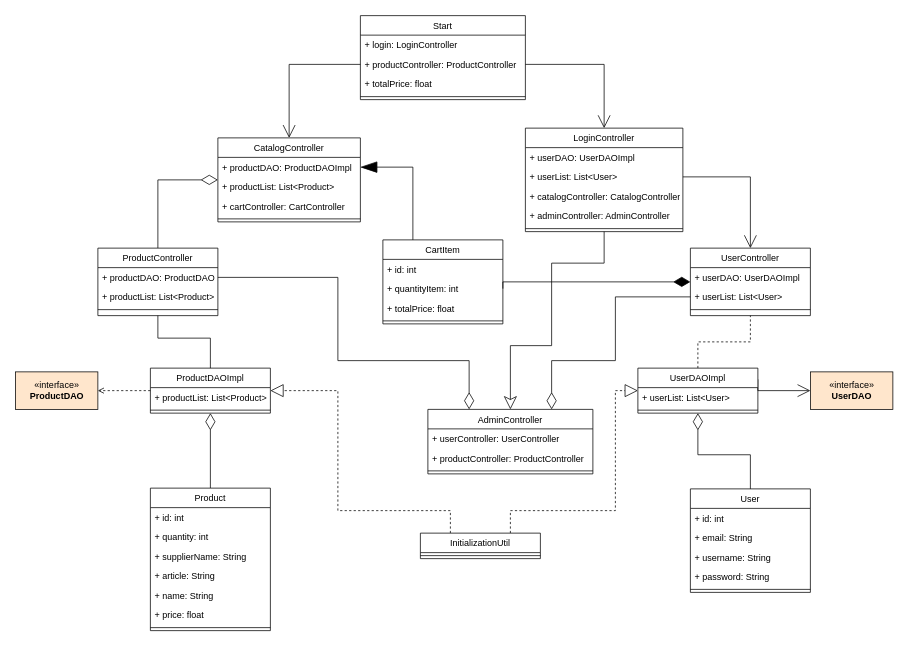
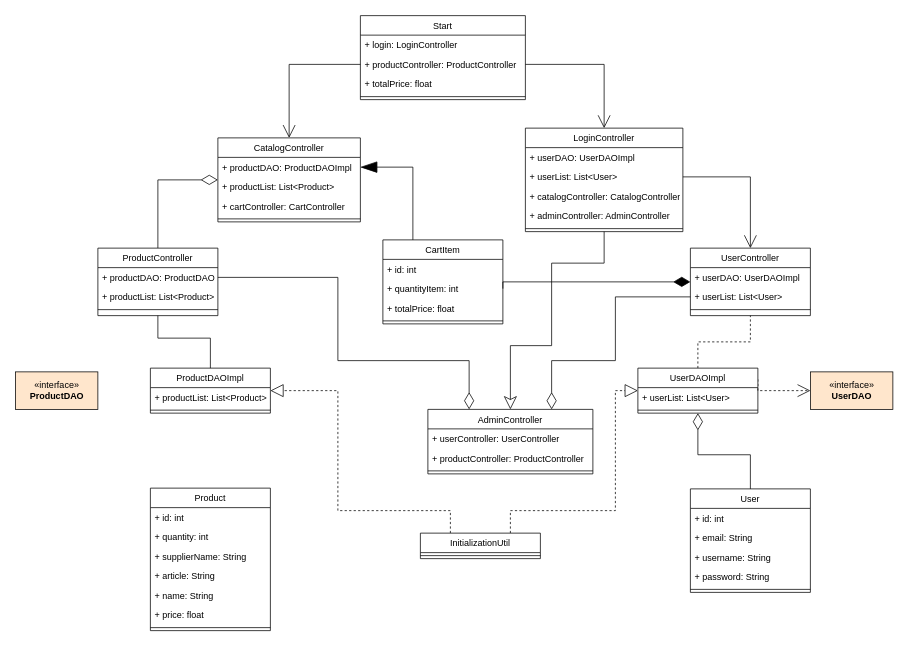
edge "ProductDAOImpl" -> "«interface» ProductDAO": removed
edge "UserDAOImpl" -> "«interface» UserDAO": style solid -> dashed
edge "Product" -> "ProductDAOImpl": removed
